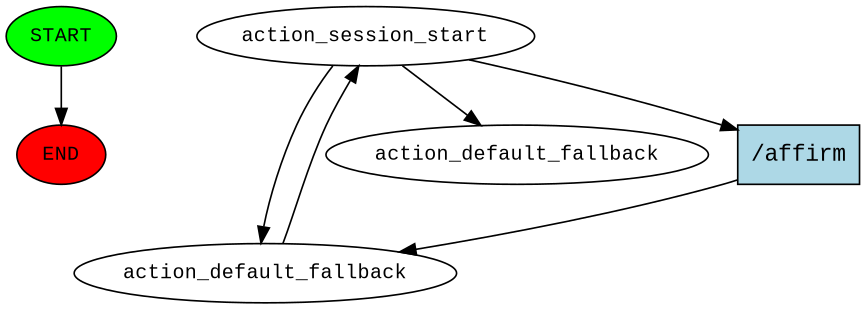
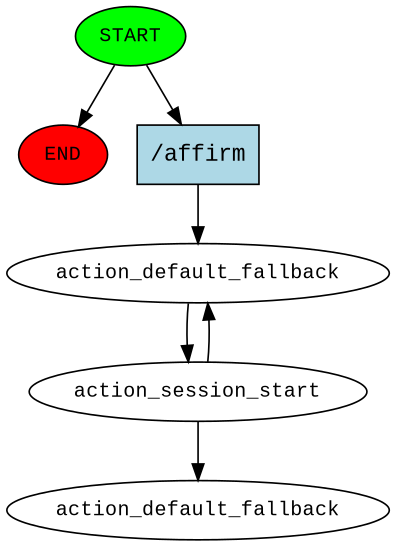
edge "action_session_start" -> "/affirm": now "START" -> "/affirm"
